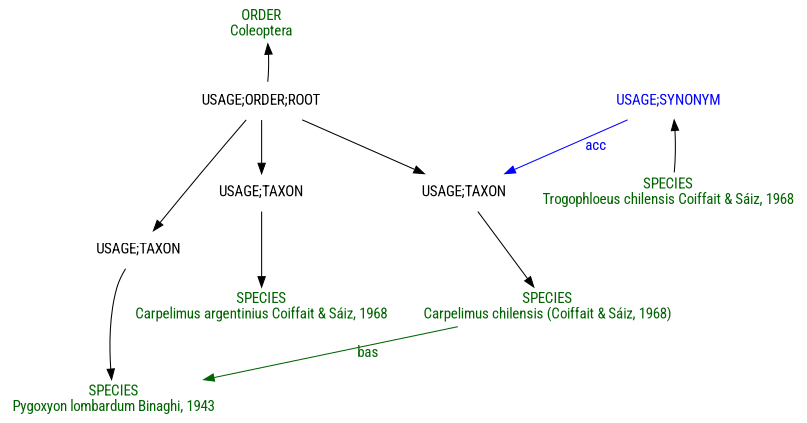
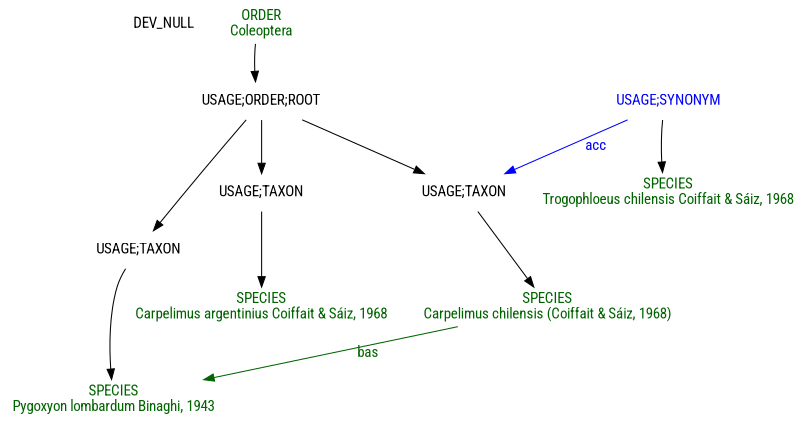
node "DEV_NULL": added
edge "USAGE;ORDER;ROOT" -> "ORDER Coleoptera": reversed
edge "SPECIES Trogophloeus chilensis Coiffait & Sáiz, 1968" -> "USAGE;SYNONYM": reversed
